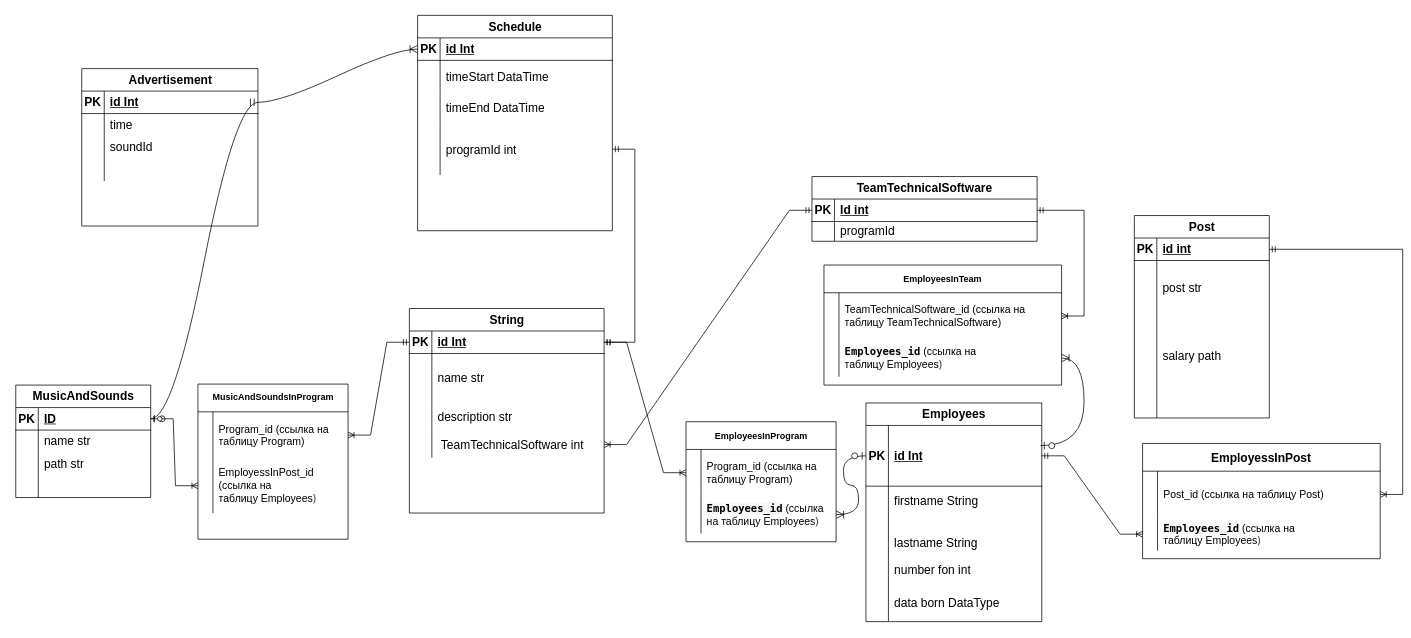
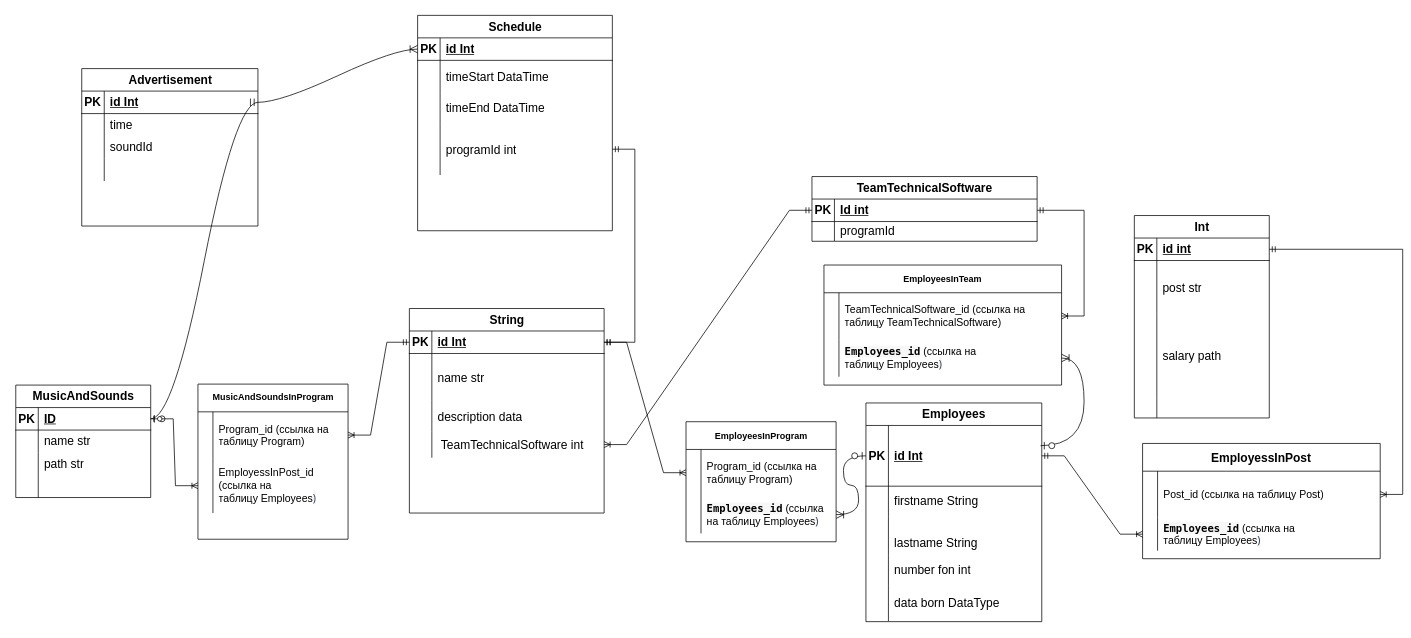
node "Post": label "Post" -> "Int"
node "description str": label "description str" -> "description data"
